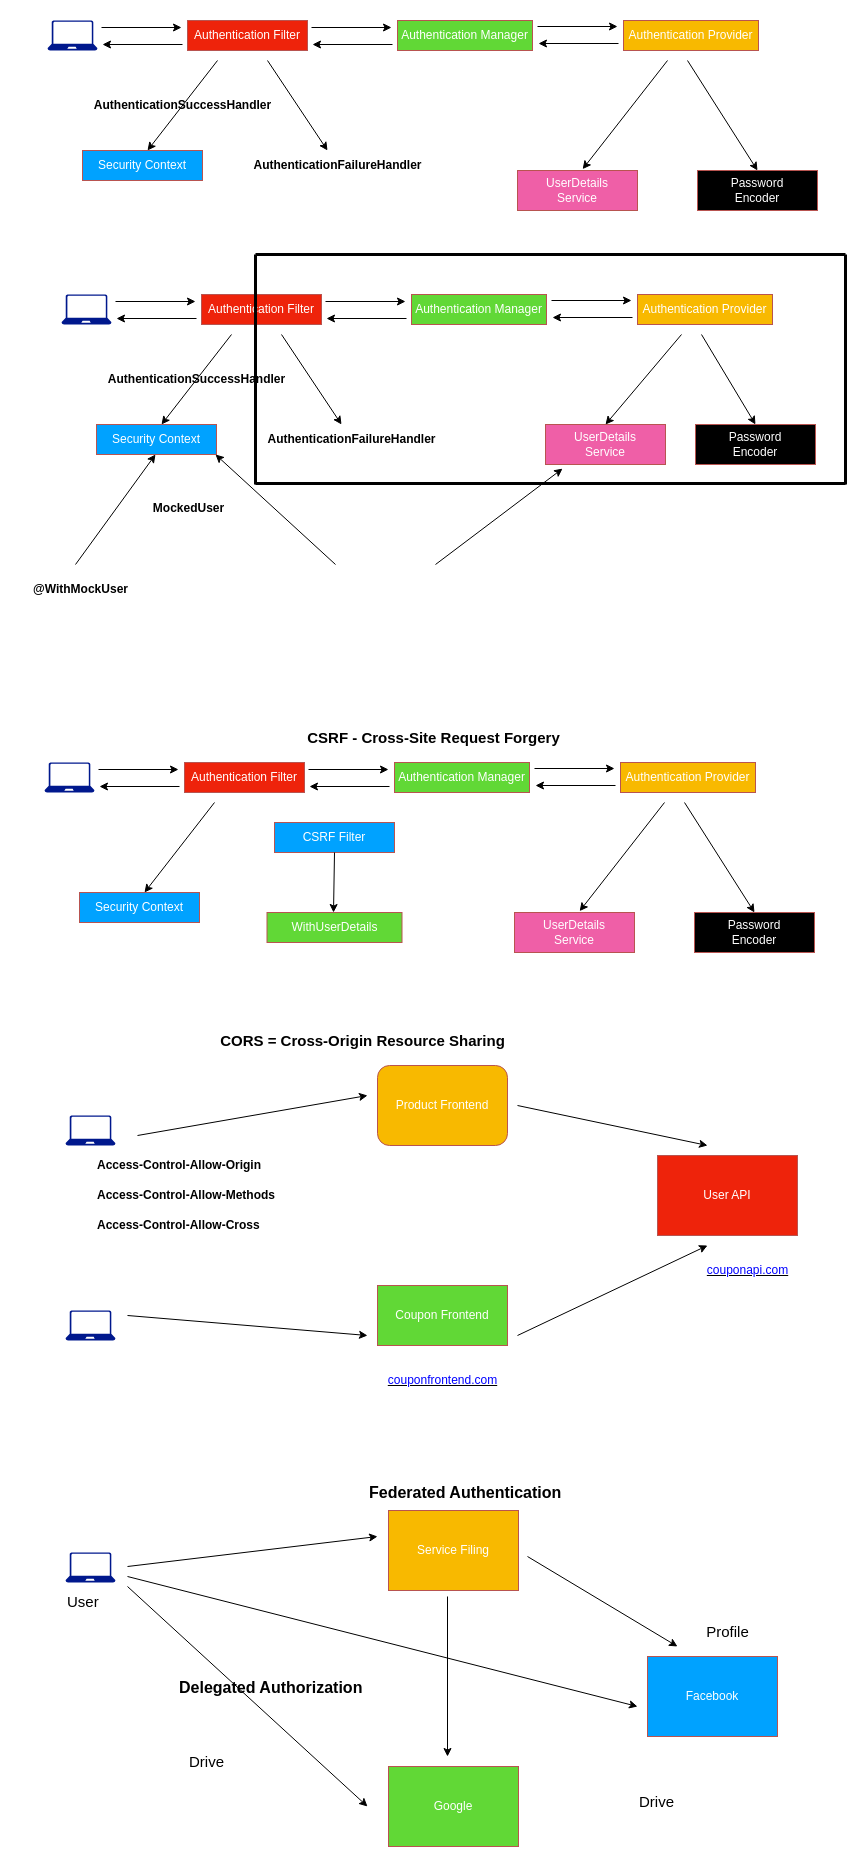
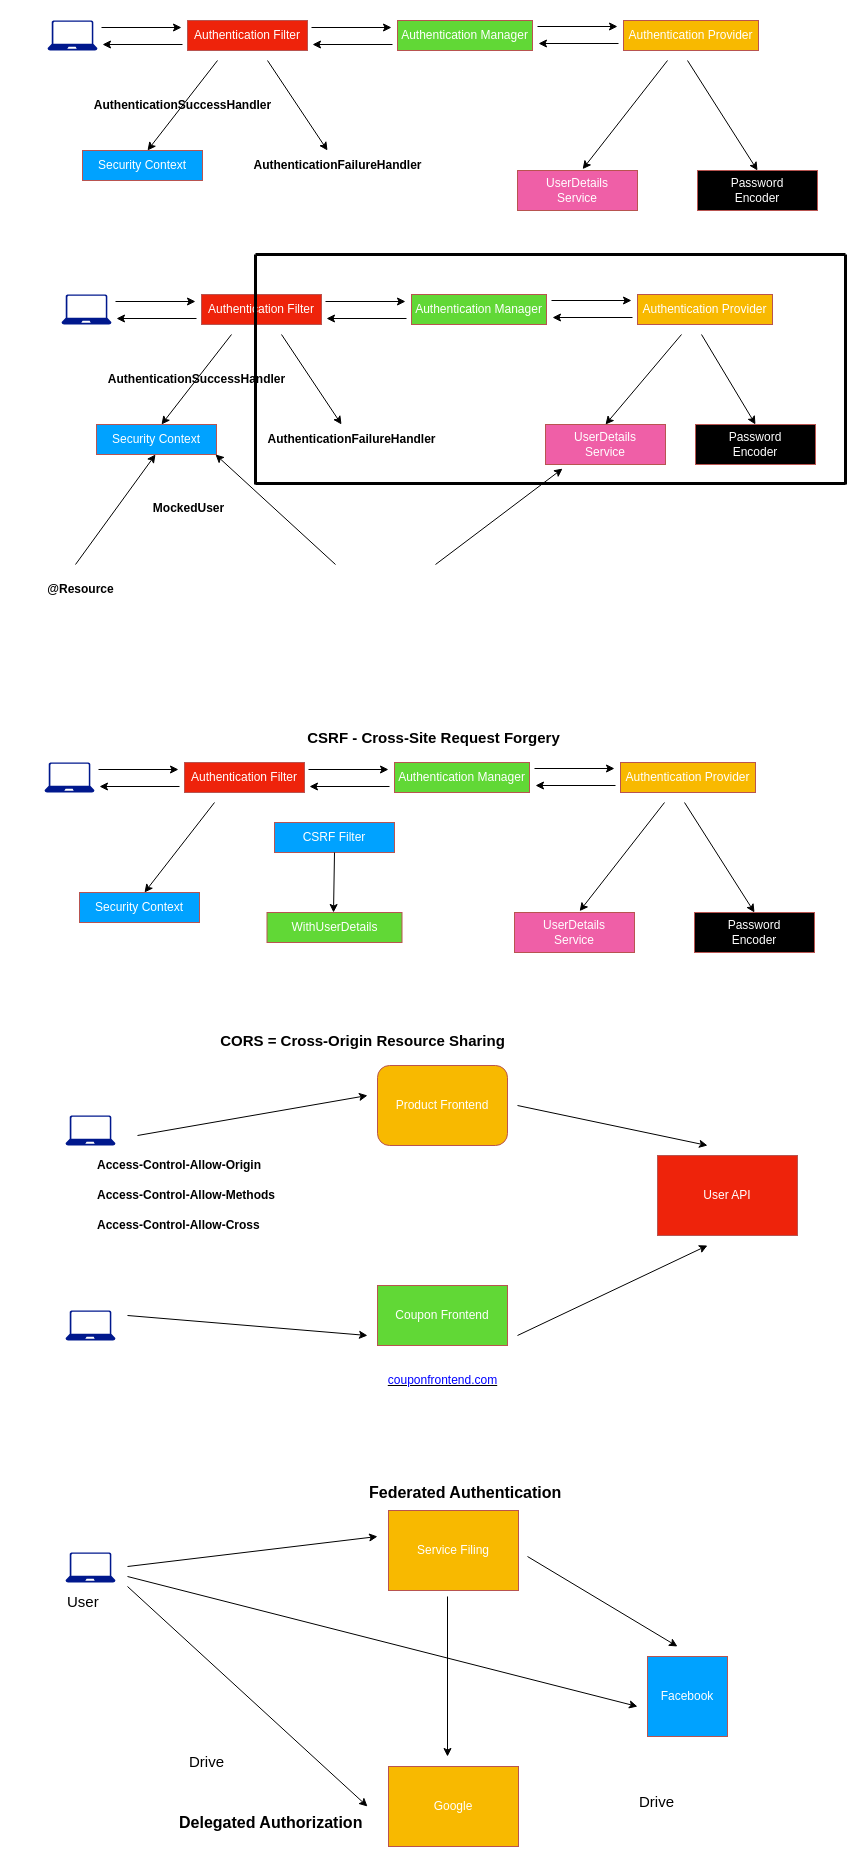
node "@WithMockUser": label "@WithMockUser" -> "@Resource"
node "couponapi.com": removed
node "Profile": removed
node "Delegated Authorization": moved (273, 1687) -> (273, 1822)
node "Facebook": size 130x80 -> 80x80
node "Google": fillcolor #61d836 -> #f8b900
